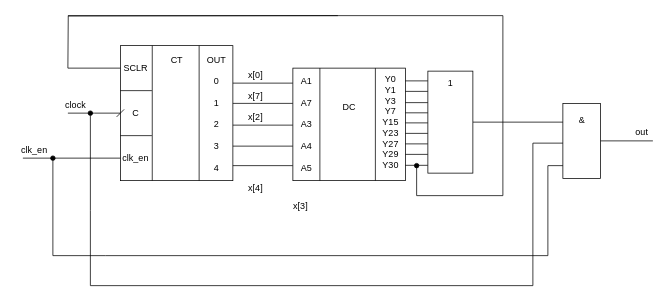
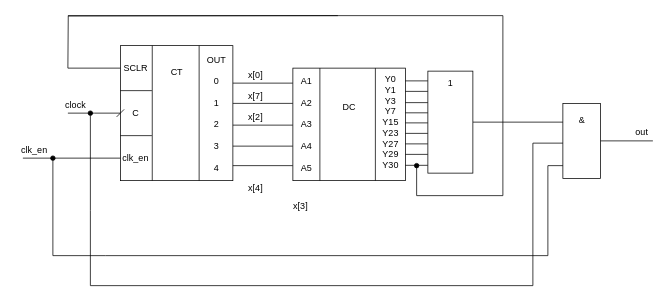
node "СT": moved (177, 60) -> (177, 72)
node "A1 A7 A3 A4 A5": label "A1 A7 A3 A4 A5" -> "A1 A2 A3 A4 A5"
